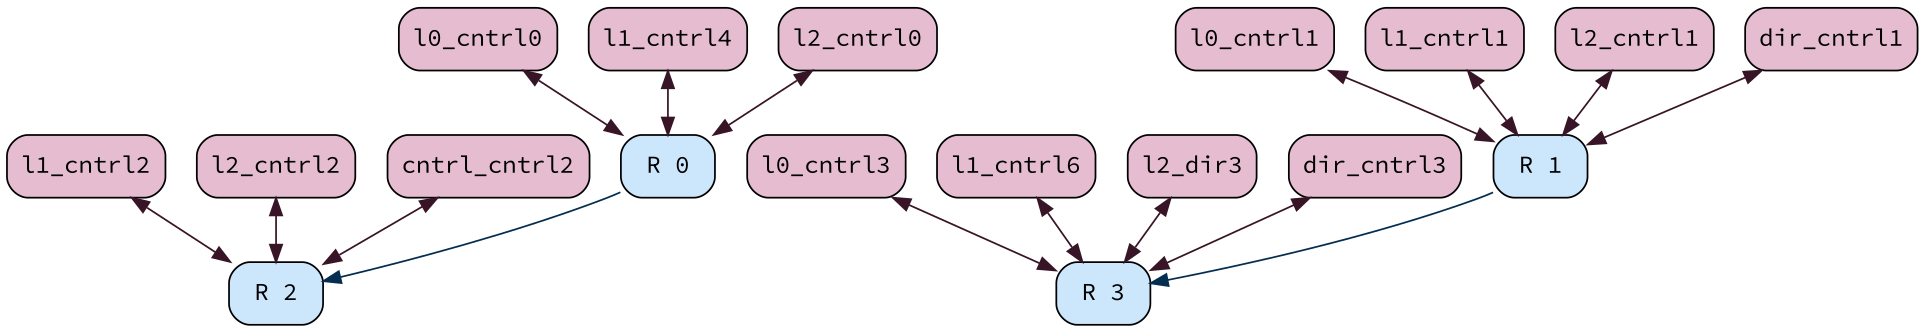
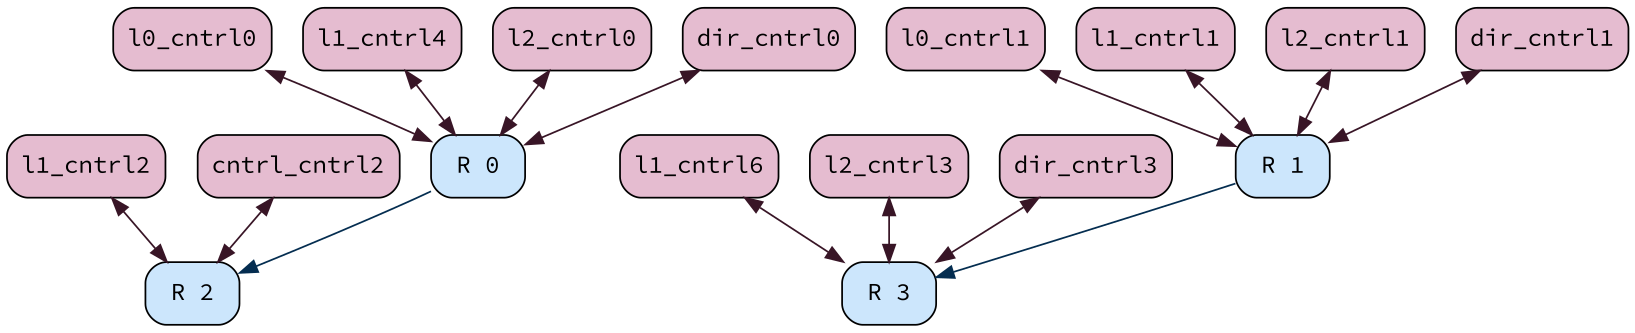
node "dir_cntrl0": added
node "l2_cntrl2": removed
node "l0_cntrl3": removed
node "l2_dir3": label "l2_dir3" -> "l2_cntrl3"
